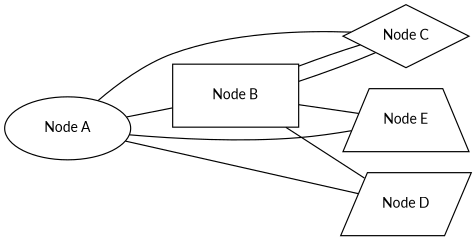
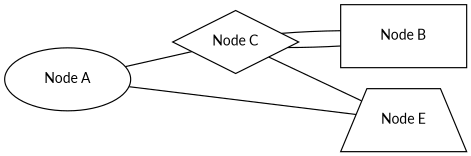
edge "Node B" -- "Node E": now "Node C" -- "Node E"
edge "Node B" -- "Node A": removed
node "Node D": removed
